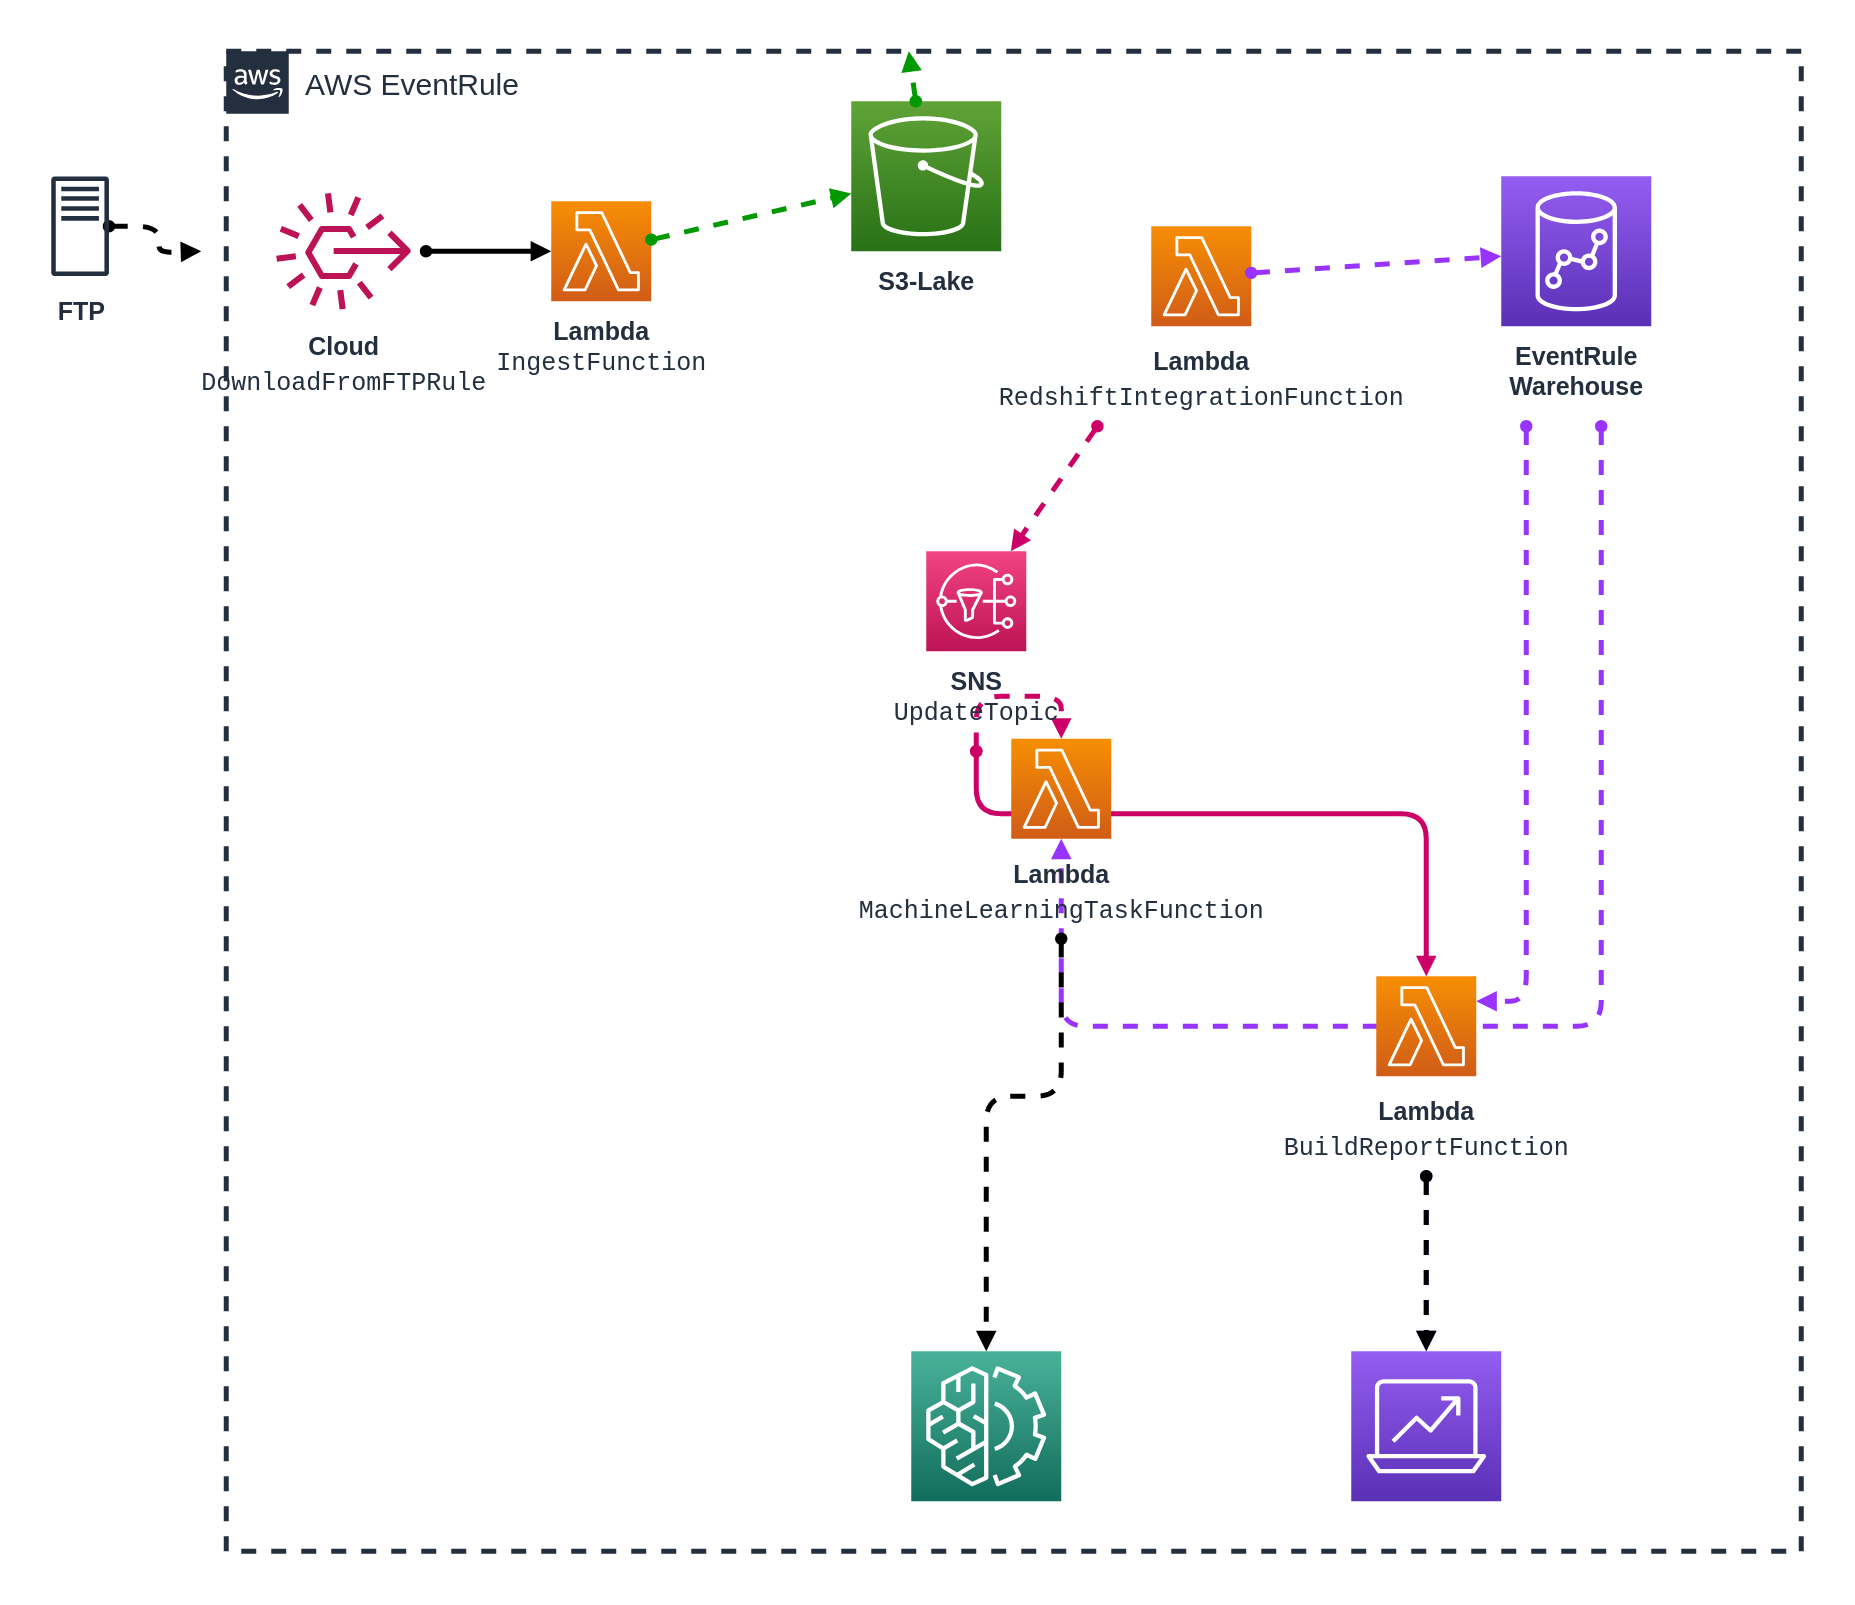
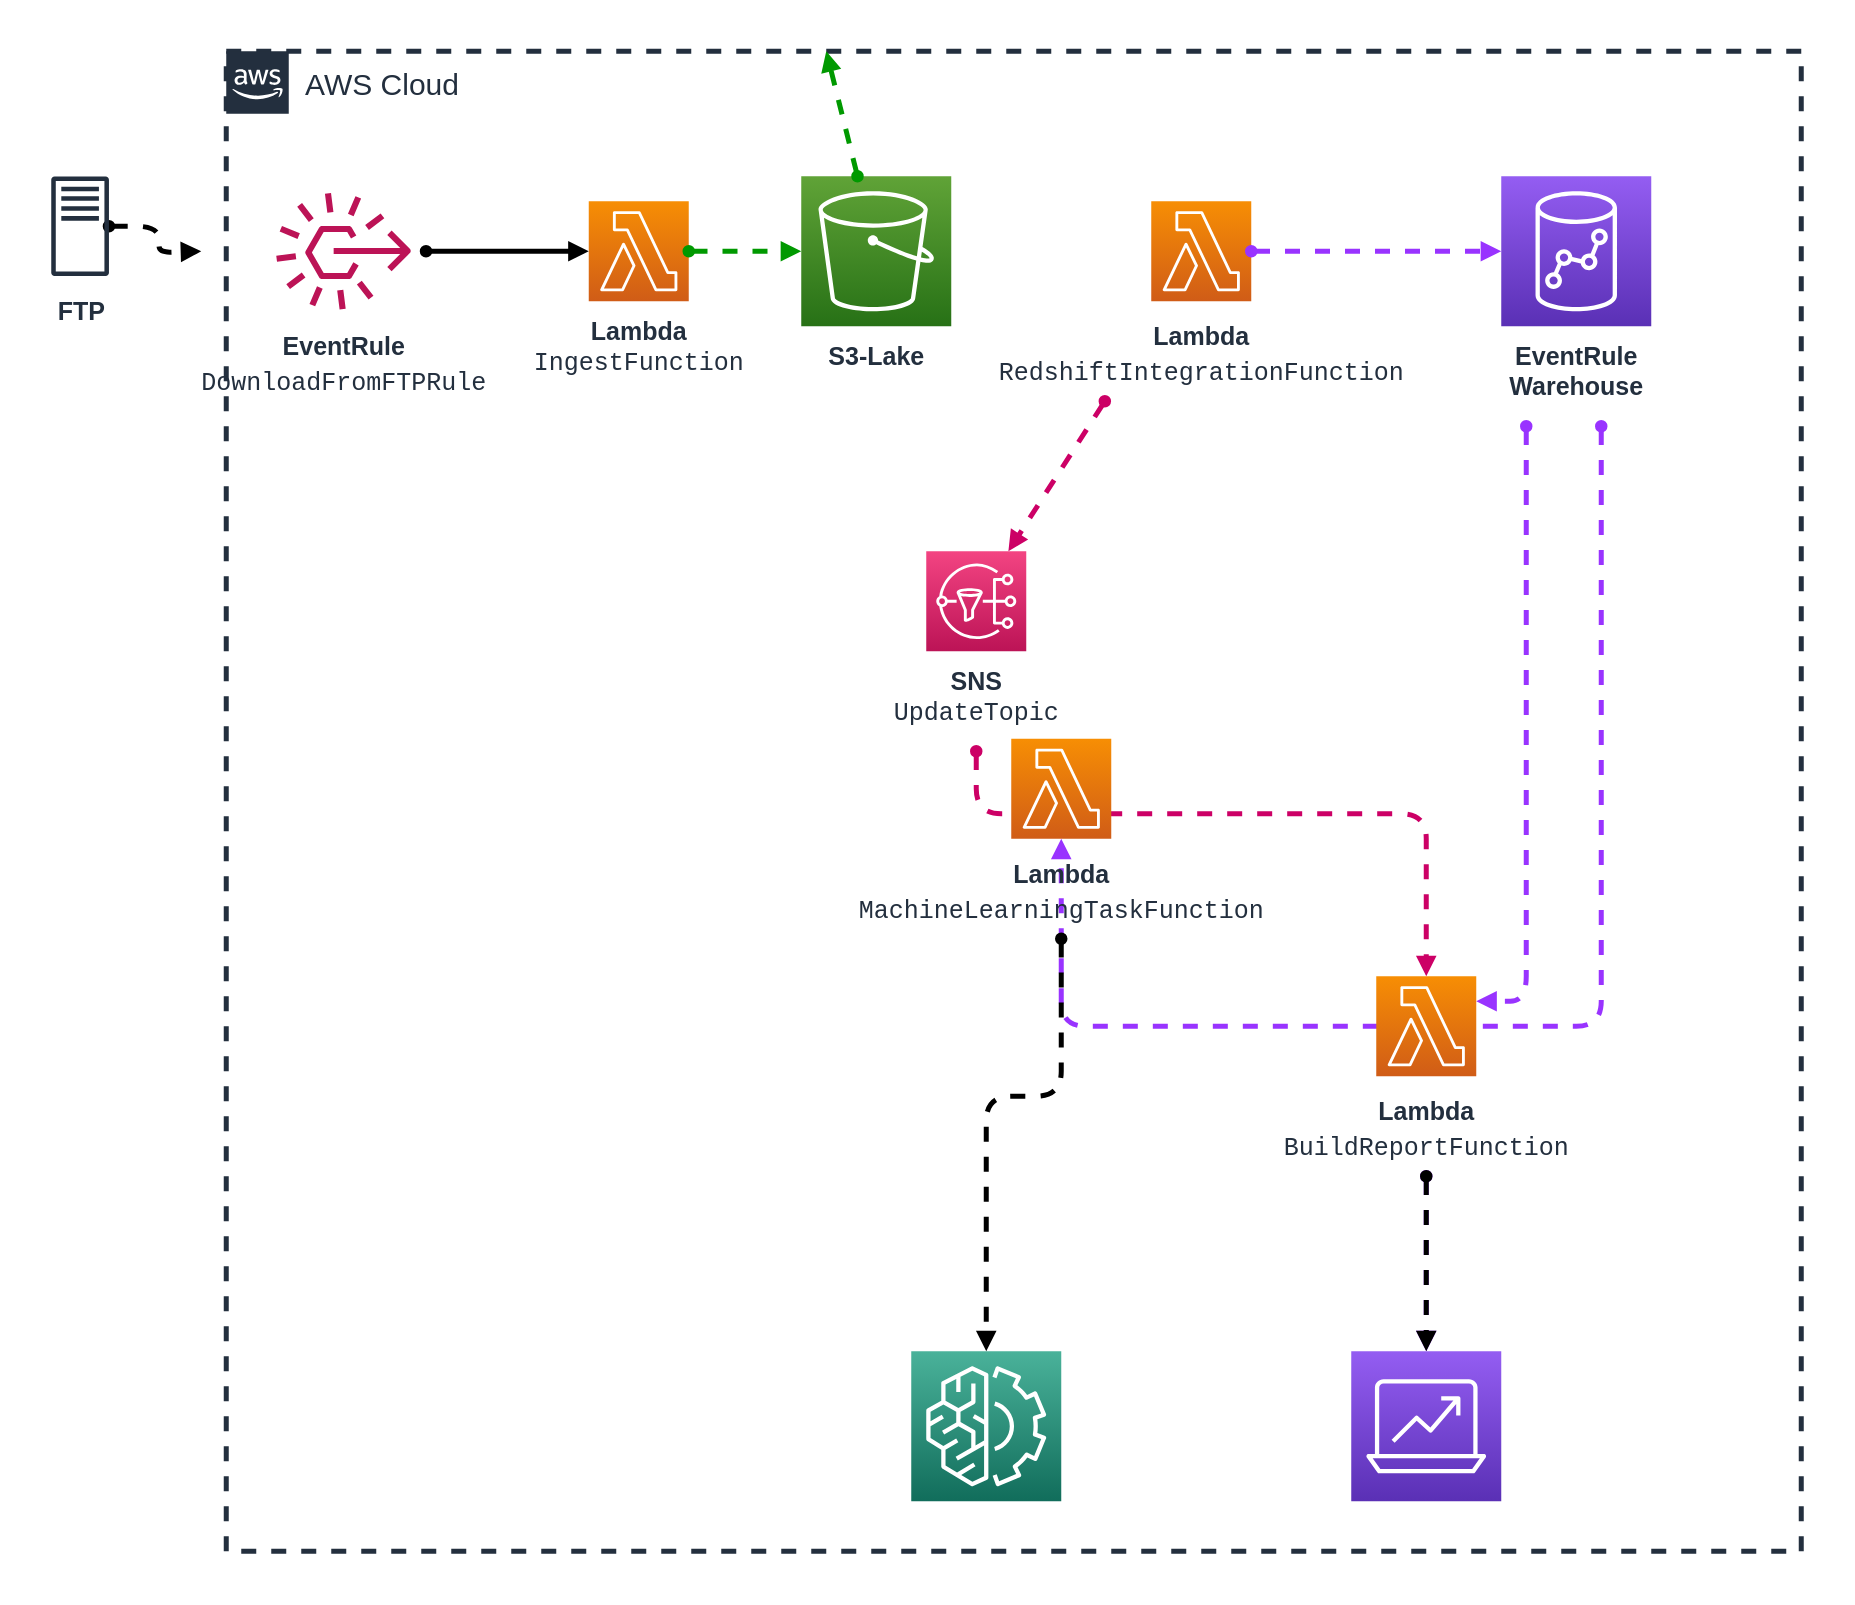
node "AWS EventRule": label "AWS EventRule" -> "AWS Cloud"
node "S3-Lake": moved (926, 176) -> (876, 251)
node "Lambda IngestFunction": moved (601, 251) -> (639, 251)
node "Lambda RedshiftIntegrationFunction": moved (1201, 276) -> (1201, 251)
node "Cloud DownloadFromFTPRule": label "Cloud DownloadFromFTPRule" -> "EventRule DownloadFromFTPRule"
edge "SNSUpdateTopic" -- "Lambda MachineLearningTaskFunction": removed
edge "SNSUpdateTopic" -- "Lambda BuildReportFunction": style solid -> dashed
